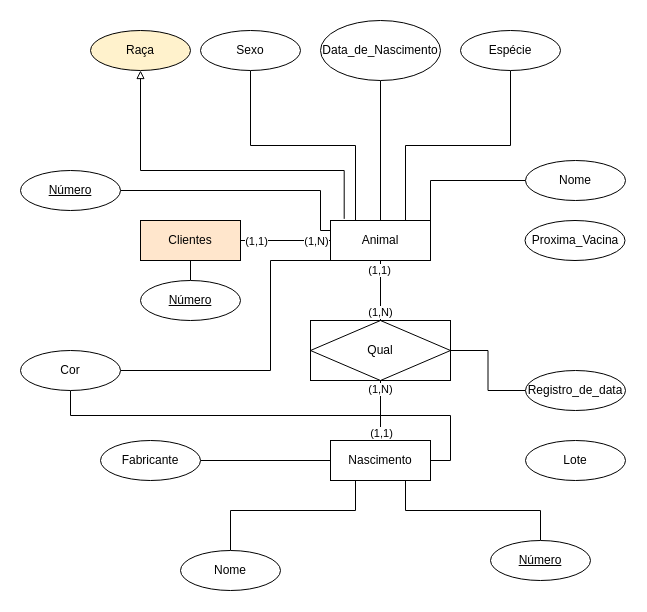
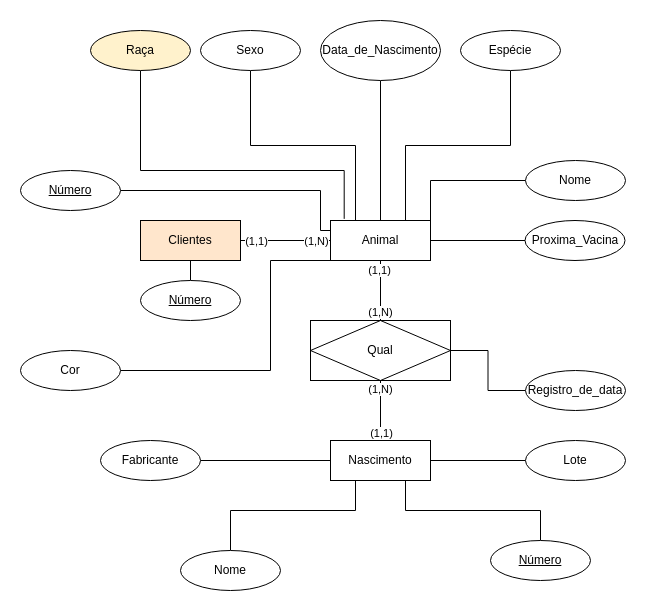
edge "Animal" -> "Raça": arrowhead block -> none
edge "Animal" -- "Proxima_Vacina": added
edge "Cor" -- "Nascimento": now "Lote" -- "Nascimento"
